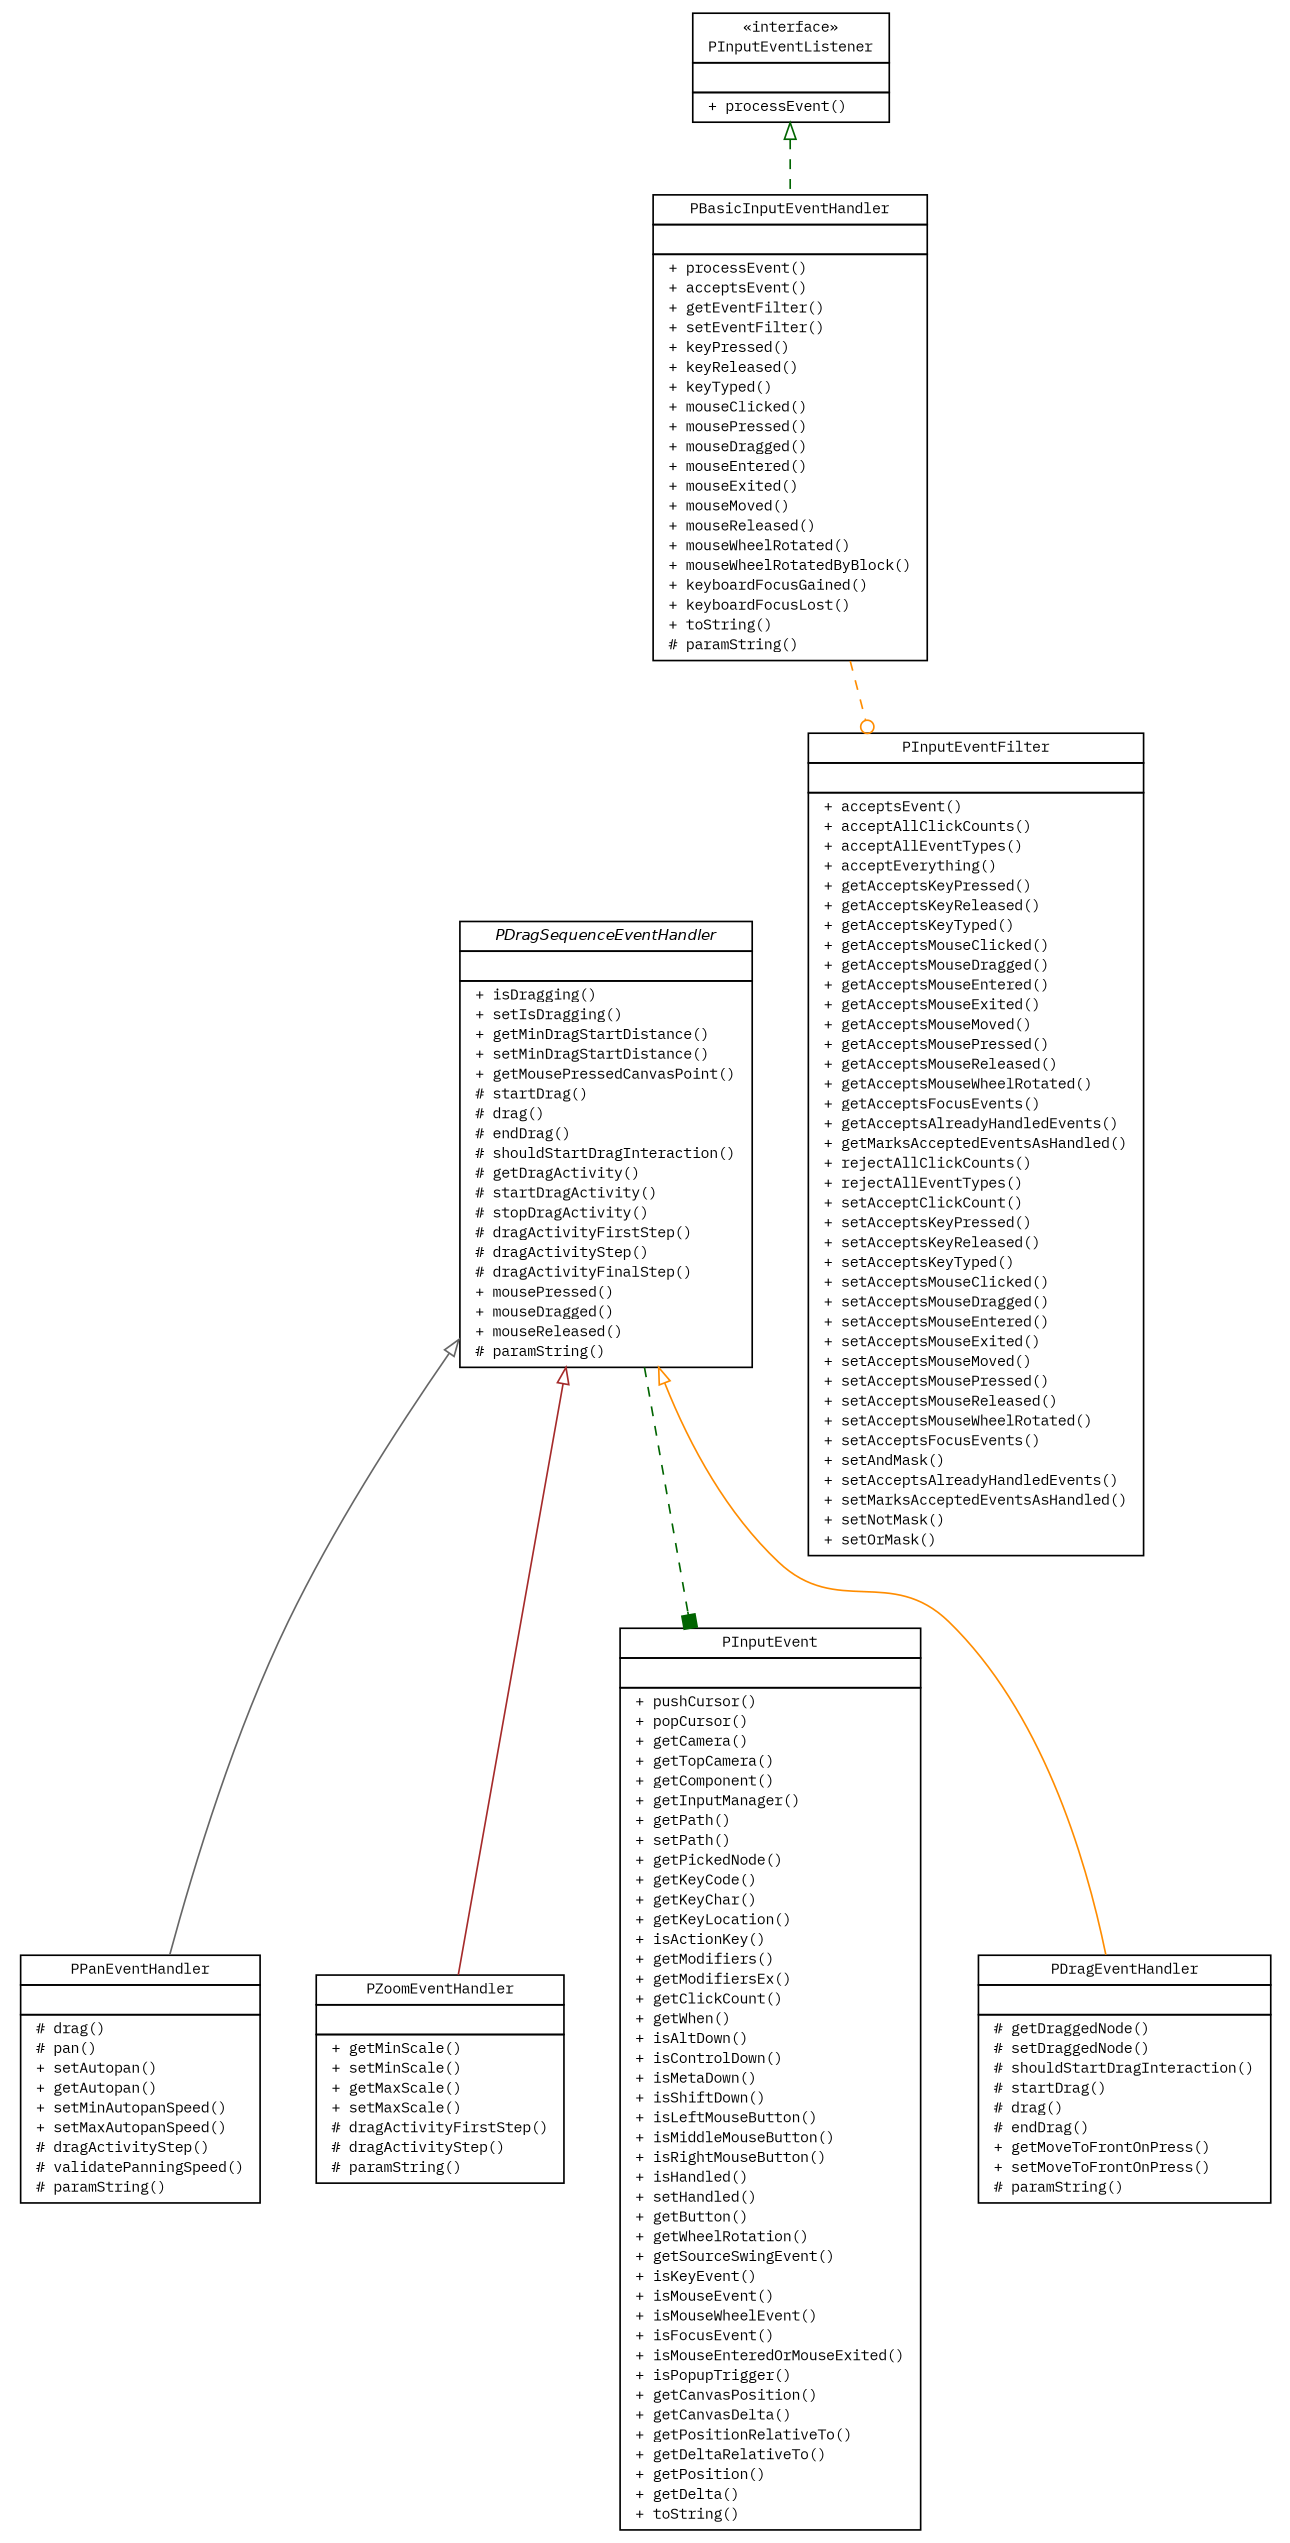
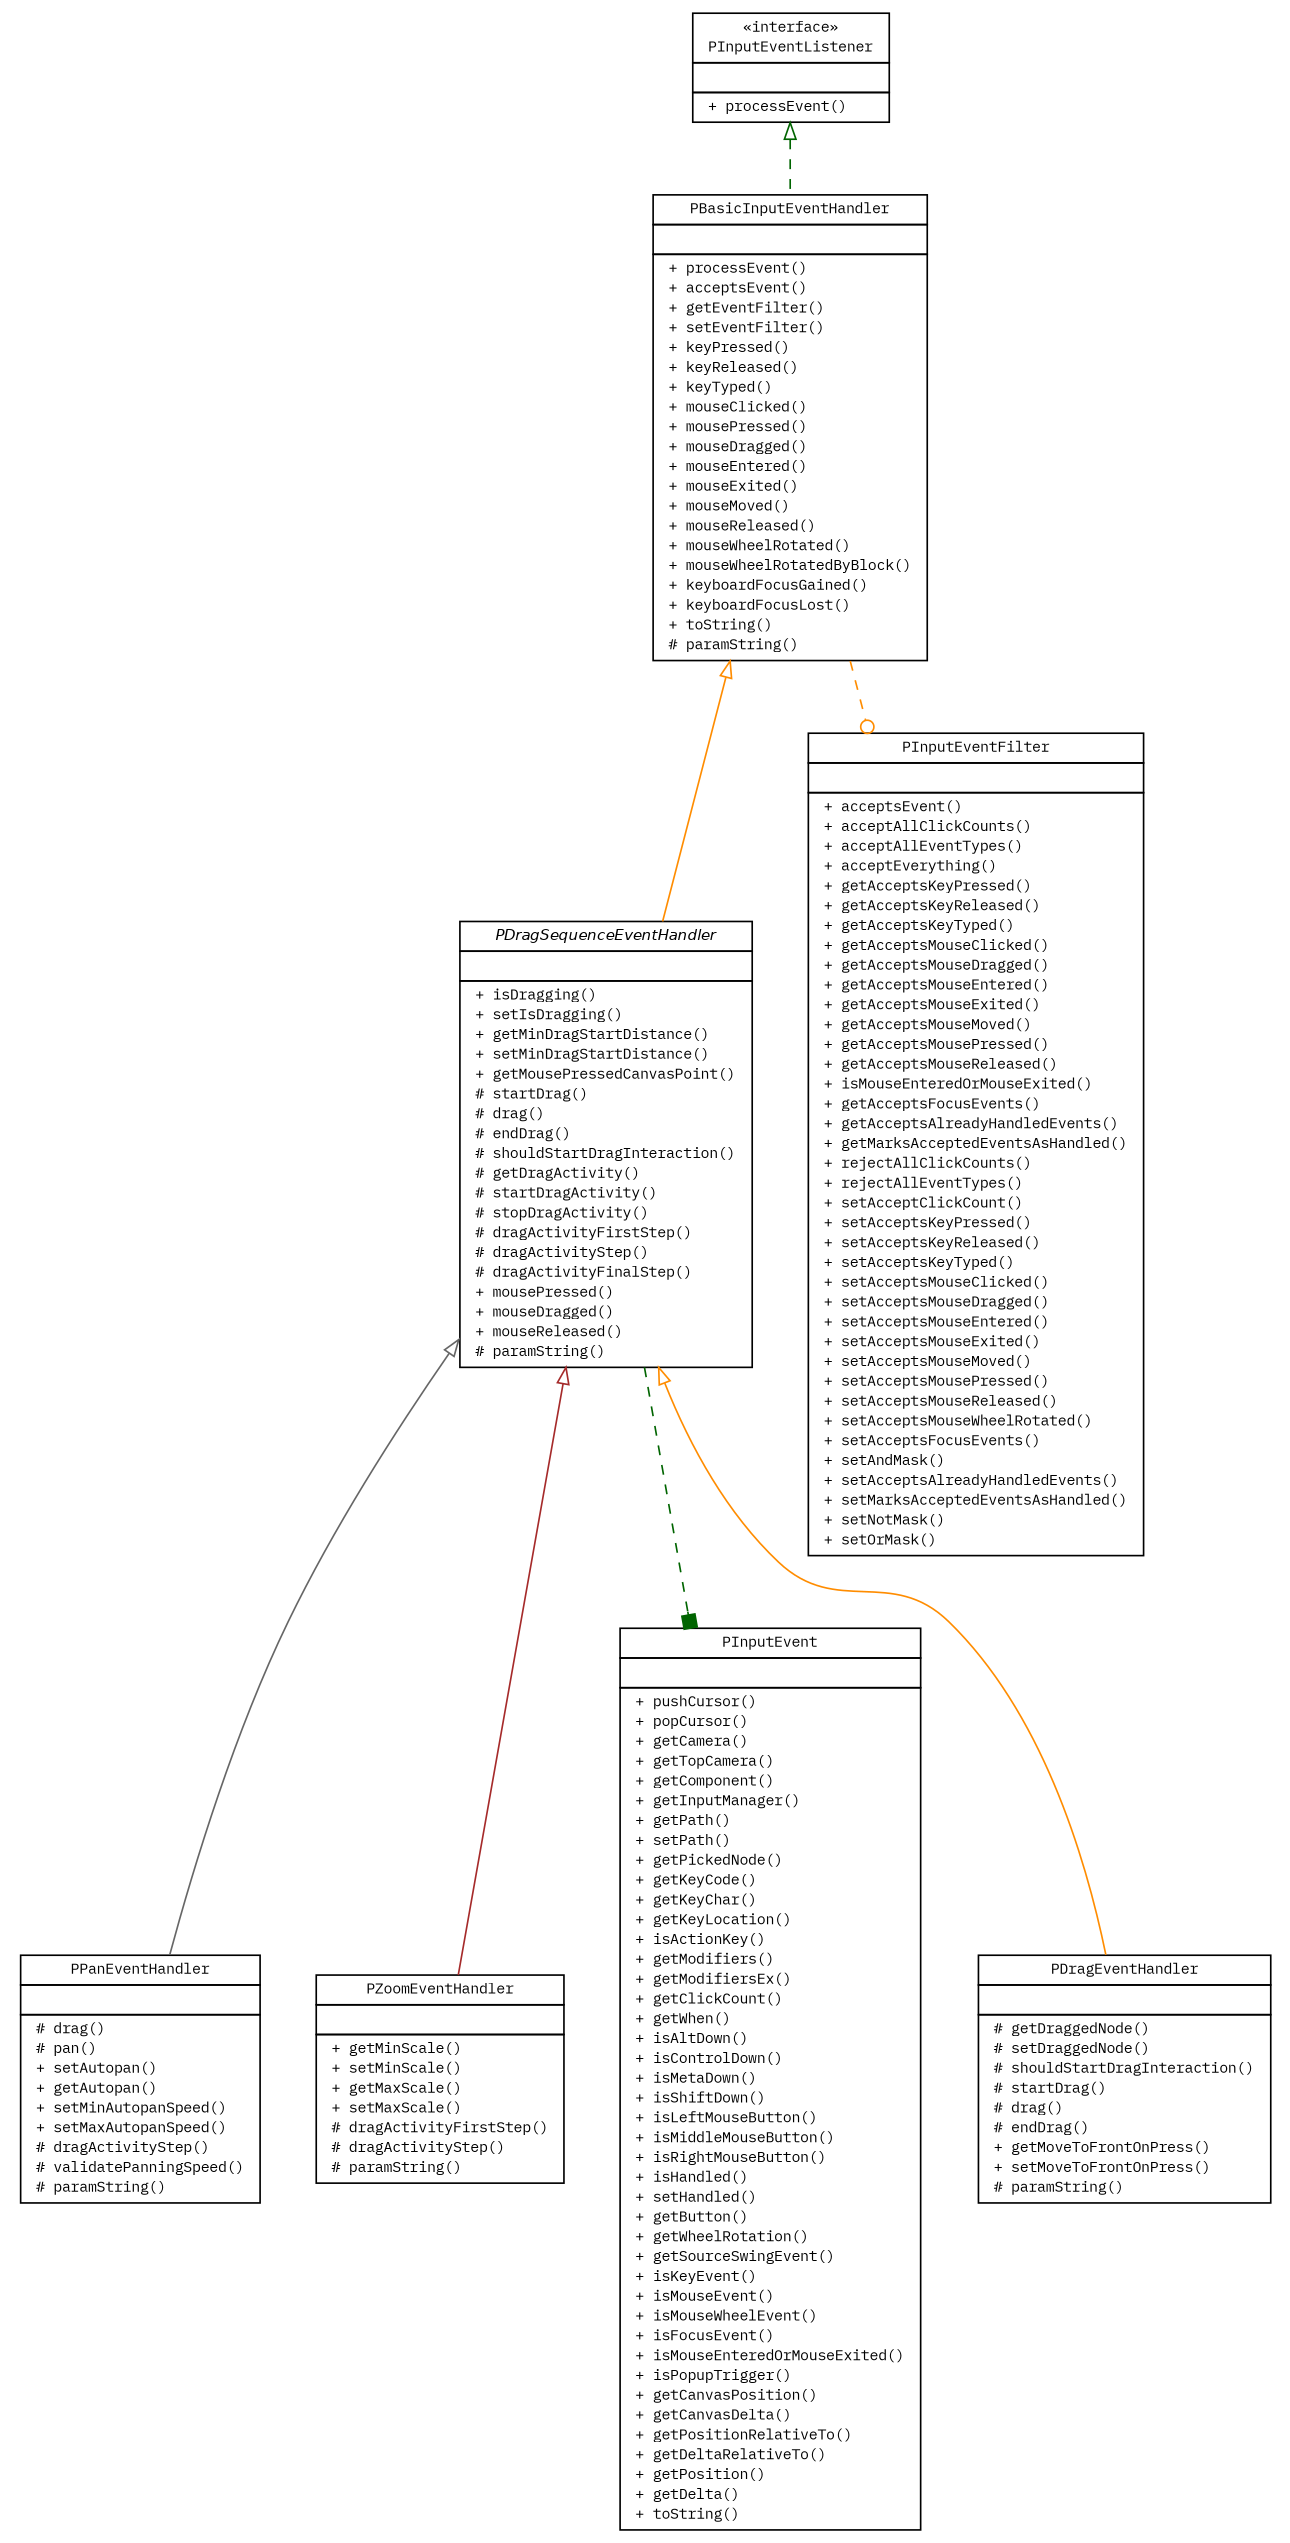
edge "PDragSequenceEventHandler" -> "PBasicInputEventHandler": added
node "PInputEventFilter": text "+ getAcceptsMouseWheelRotated()" -> "+ isMouseEnteredOrMouseExited()"
